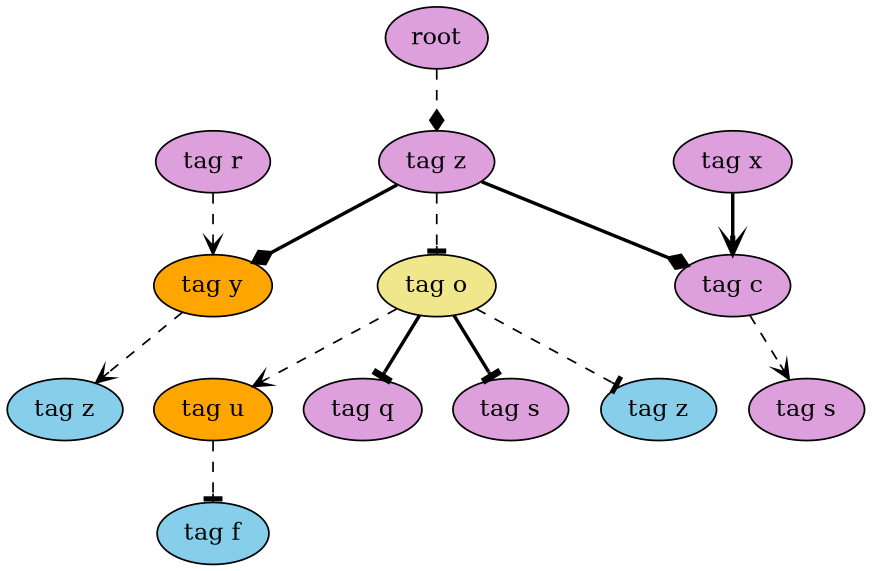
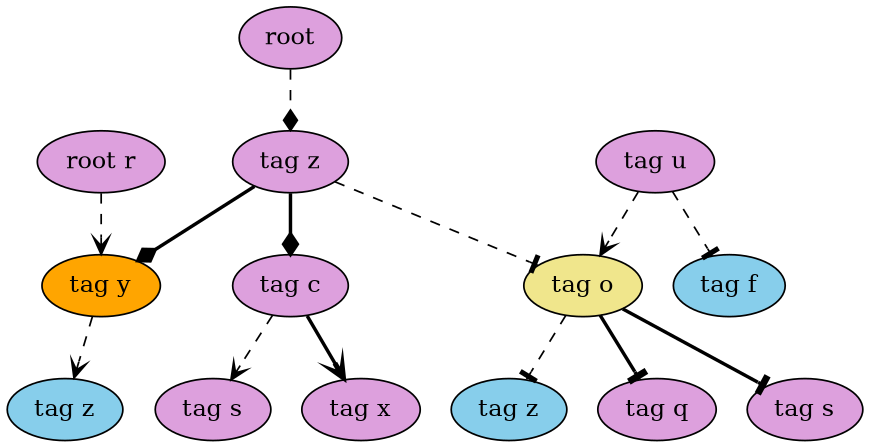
node "tag r": label "tag r" -> "root r"
edge "tag x" -> "tag c": reversed
edge "tag o" -> "tag u": reversed
node "tag u": fillcolor orange -> plum
